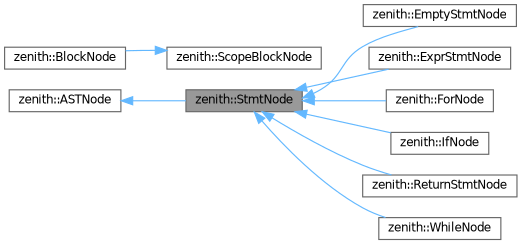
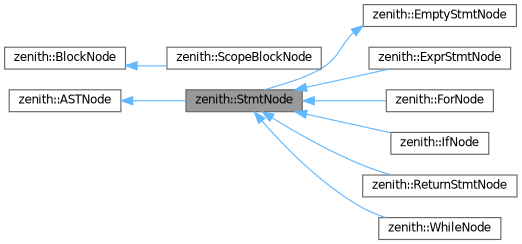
edge "zenith::EmptyStmtNode" -> "zenith::StmtNode": reversed
edge "zenith::BlockNode" -> "zenith::ScopeBlockNode": reversed
